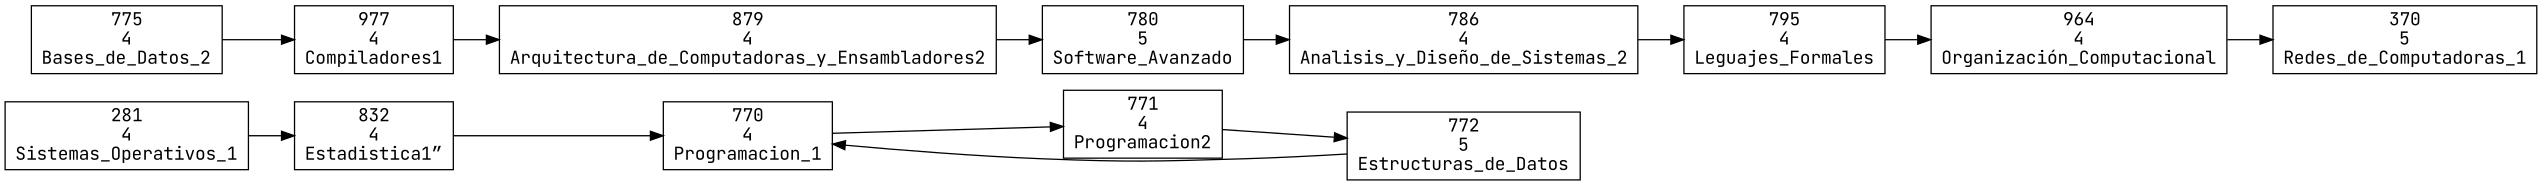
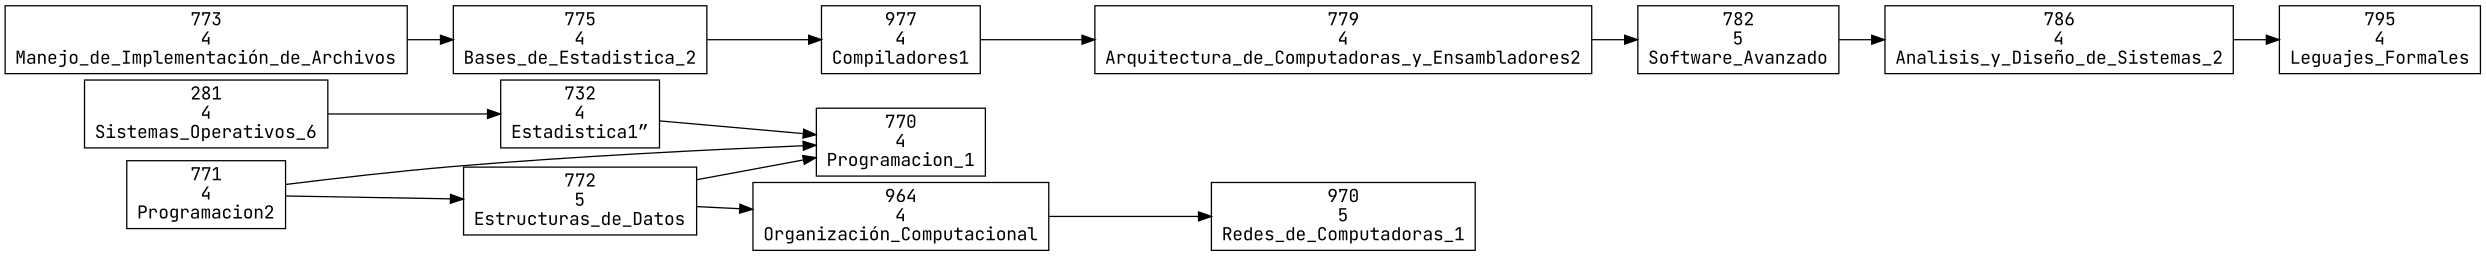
node "775 4 Bases_de_Datos_2": label "775 4 Bases_de_Datos_2" -> "775 4 Bases_de_Estadistica_2"
node "773 4 Manejo_de_Implementación_de_Archivos": added
node "879 4 Arquitectura_de_Computadoras_y_Ensambladores2": label "879 4 Arquitectura_de_Computadoras_y_Ensambladores2" -> "779 4 Arquitectura_de_Computadoras_y_Ensambladores2"
node "780 5 Software_Avanzado": label "780 5 Software_Avanzado" -> "782 5 Software_Avanzado"
edge "795 4 Leguajes_Formales" -> "964 4 Organización_Computacional": now "772 5 Estructuras_de_Datos" -> "964 4 Organización_Computacional"
node "370 5 Redes_de_Computadoras_1": label "370 5 Redes_de_Computadoras_1" -> "970 5 Redes_de_Computadoras_1"
edge "770 4 Programacion_1" -> "771 4 Programacion2": reversed
node "281 4 Sistemas_Operativos_1": label "281 4 Sistemas_Operativos_1" -> "281 4 Sistemas_Operativos_6"
node "832 4 Estadistica1”": label "832 4 Estadistica1”" -> "732 4 Estadistica1”"
